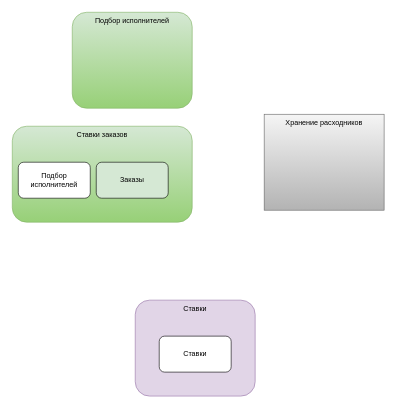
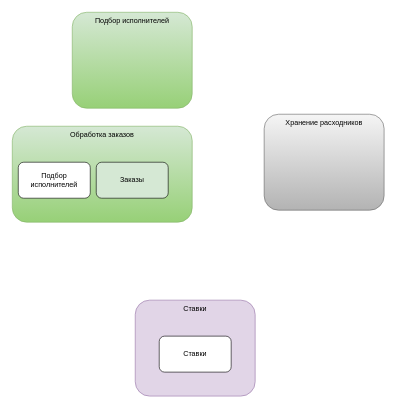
node "Ставки заказов": label "Ставки заказов" -> "Обработка заказов"
node "Хранение расходников": shape rectangle -> rounded rectangle
